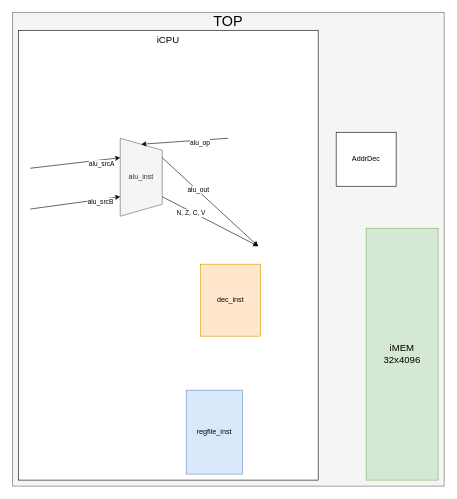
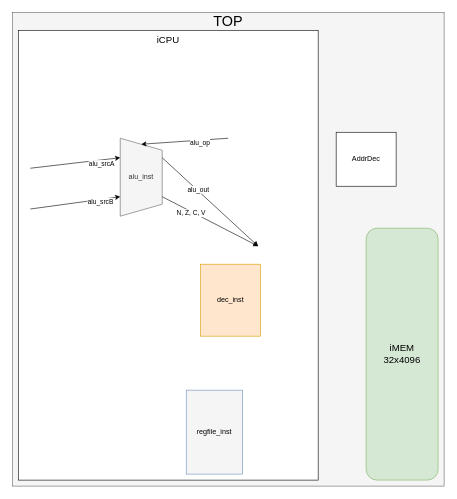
node "iMEM 32x4096": shape rectangle -> rounded rectangle
node "regfile_inst": fillcolor #dae8fc -> #f5f5f5
